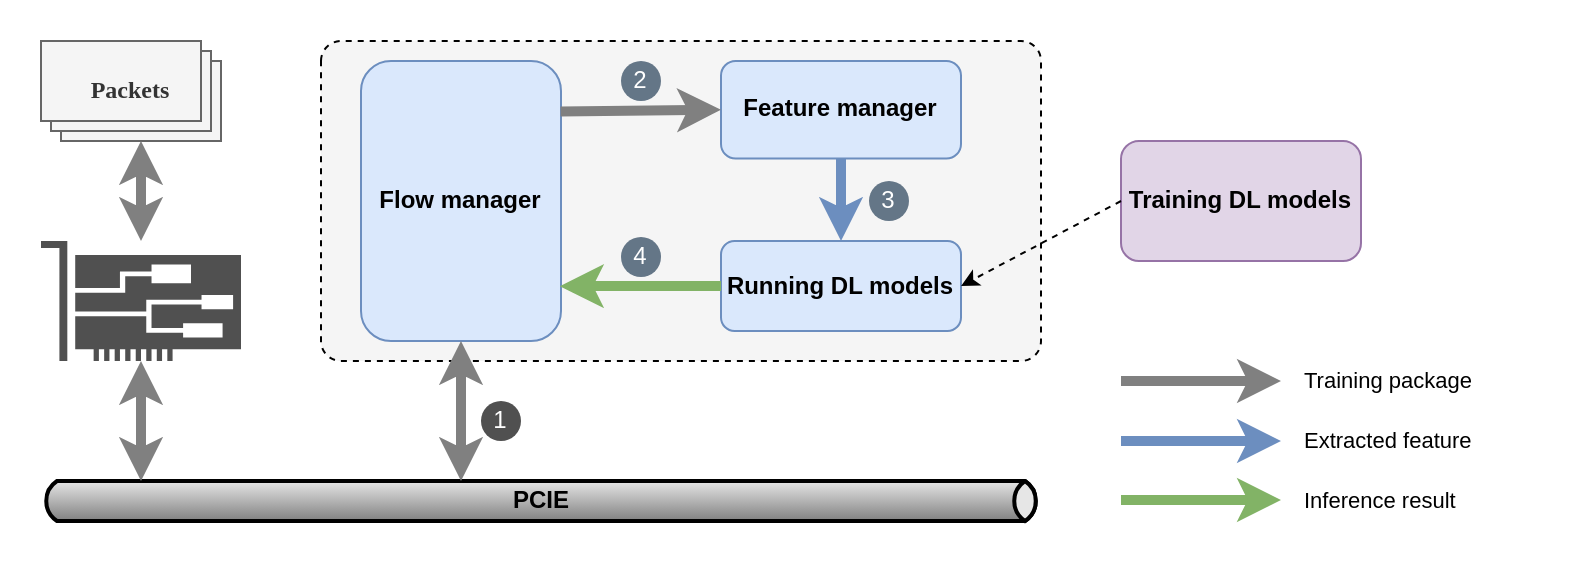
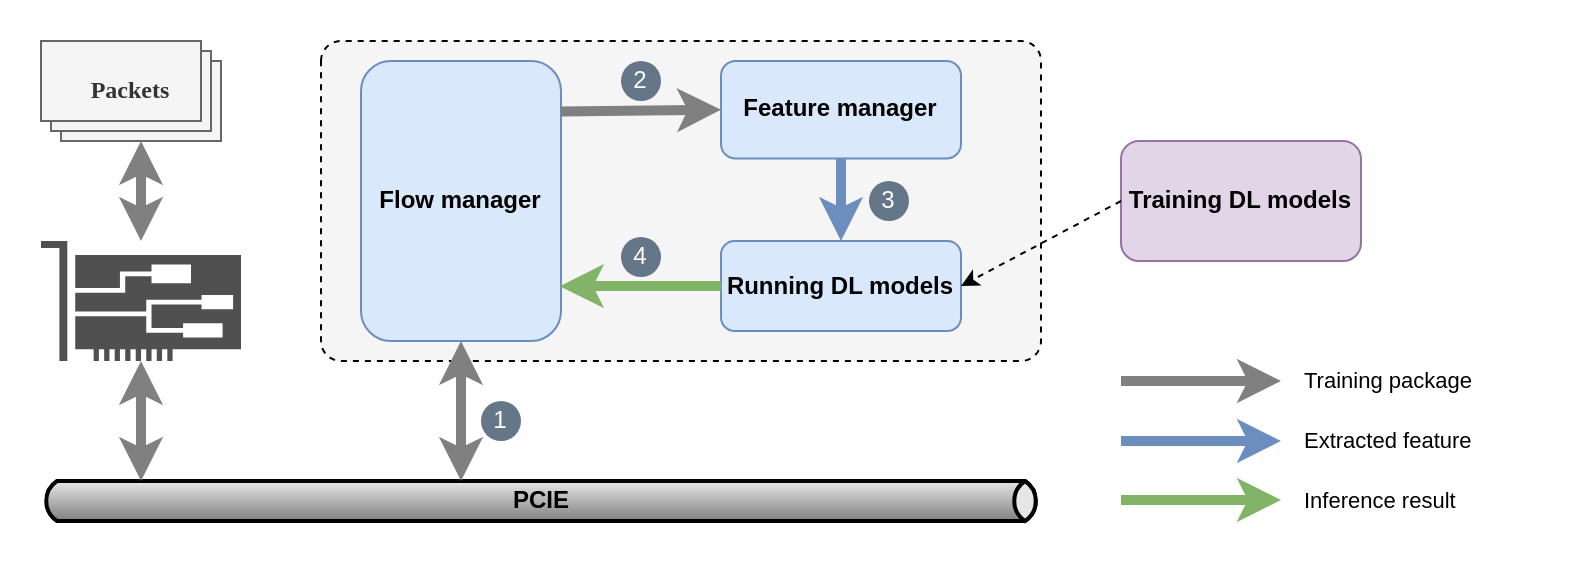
node "1": fillcolor #505050 -> #647687
